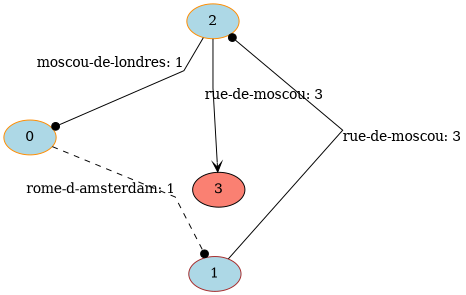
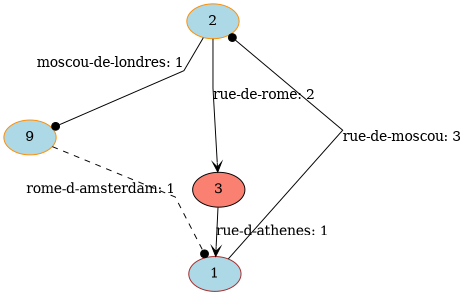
edge "2" -> "3": label "rue-de-moscou: 3" -> "rue-de-rome: 2"
node "0": label "0" -> "9"
edge "3" -> "1": added, label "rue-d-athenes: 1"
